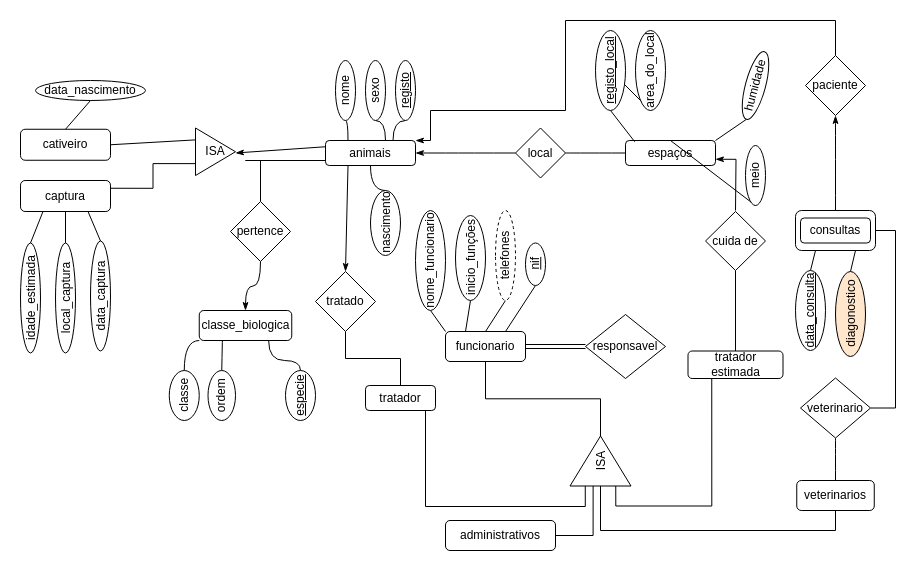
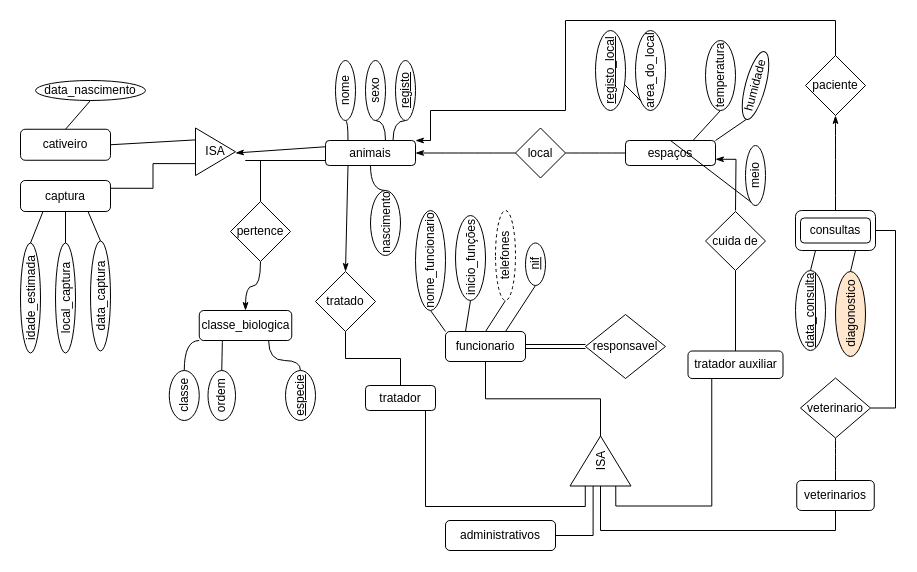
node "temperatura": added
edge "registo_local" -- "espaços": removed
edge "temperatura" -- "espaços": added
node "tratador estimada": label "tratador estimada" -> "tratador auxiliar"
